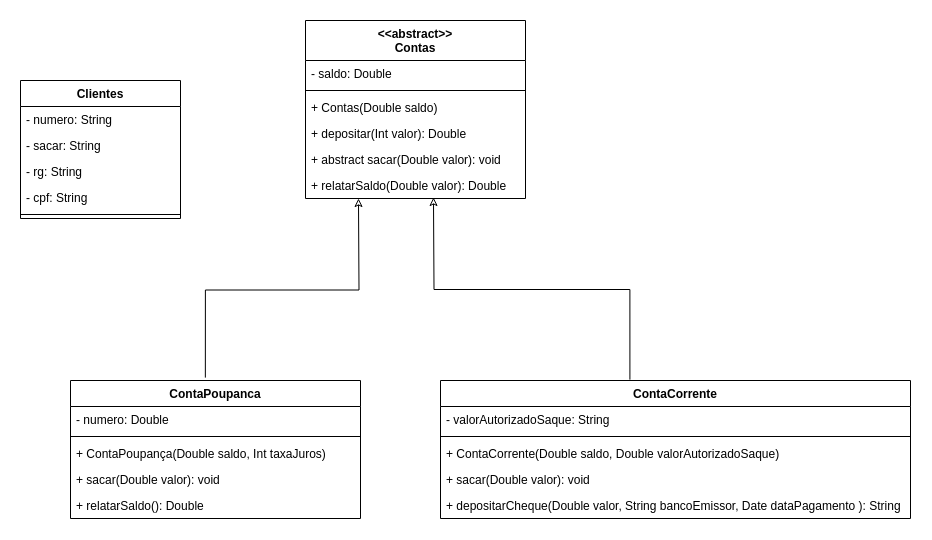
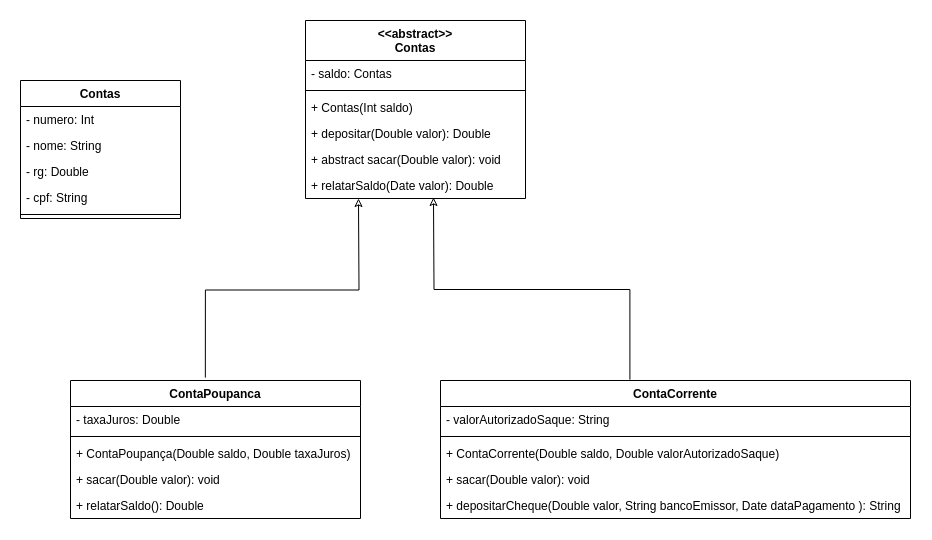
node "- saldo: Double": label "- saldo: Double" -> "- saldo: Contas"
node "Clientes": label "Clientes" -> "Contas"
node "+ Contas(Double saldo)": label "+ Contas(Double saldo)" -> "+ Contas(Int saldo)"
node "- numero: String": label "- numero: String" -> "- numero: Int"
node "+ depositar(Int valor): Double": label "+ depositar(Int valor): Double" -> "+ depositar(Double valor): Double"
node "- sacar: String": label "- sacar: String" -> "- nome: String"
node "- rg: String": label "- rg: String" -> "- rg: Double"
node "+ relatarSaldo(Double valor): Double": label "+ relatarSaldo(Double valor): Double" -> "+ relatarSaldo(Date valor): Double"
node "- numero: Double": label "- numero: Double" -> "- taxaJuros: Double"
node "+ ContaPoupança(Double saldo, Int taxaJuros)": label "+ ContaPoupança(Double saldo, Int taxaJuros)" -> "+ ContaPoupança(Double saldo, Double taxaJuros)"
